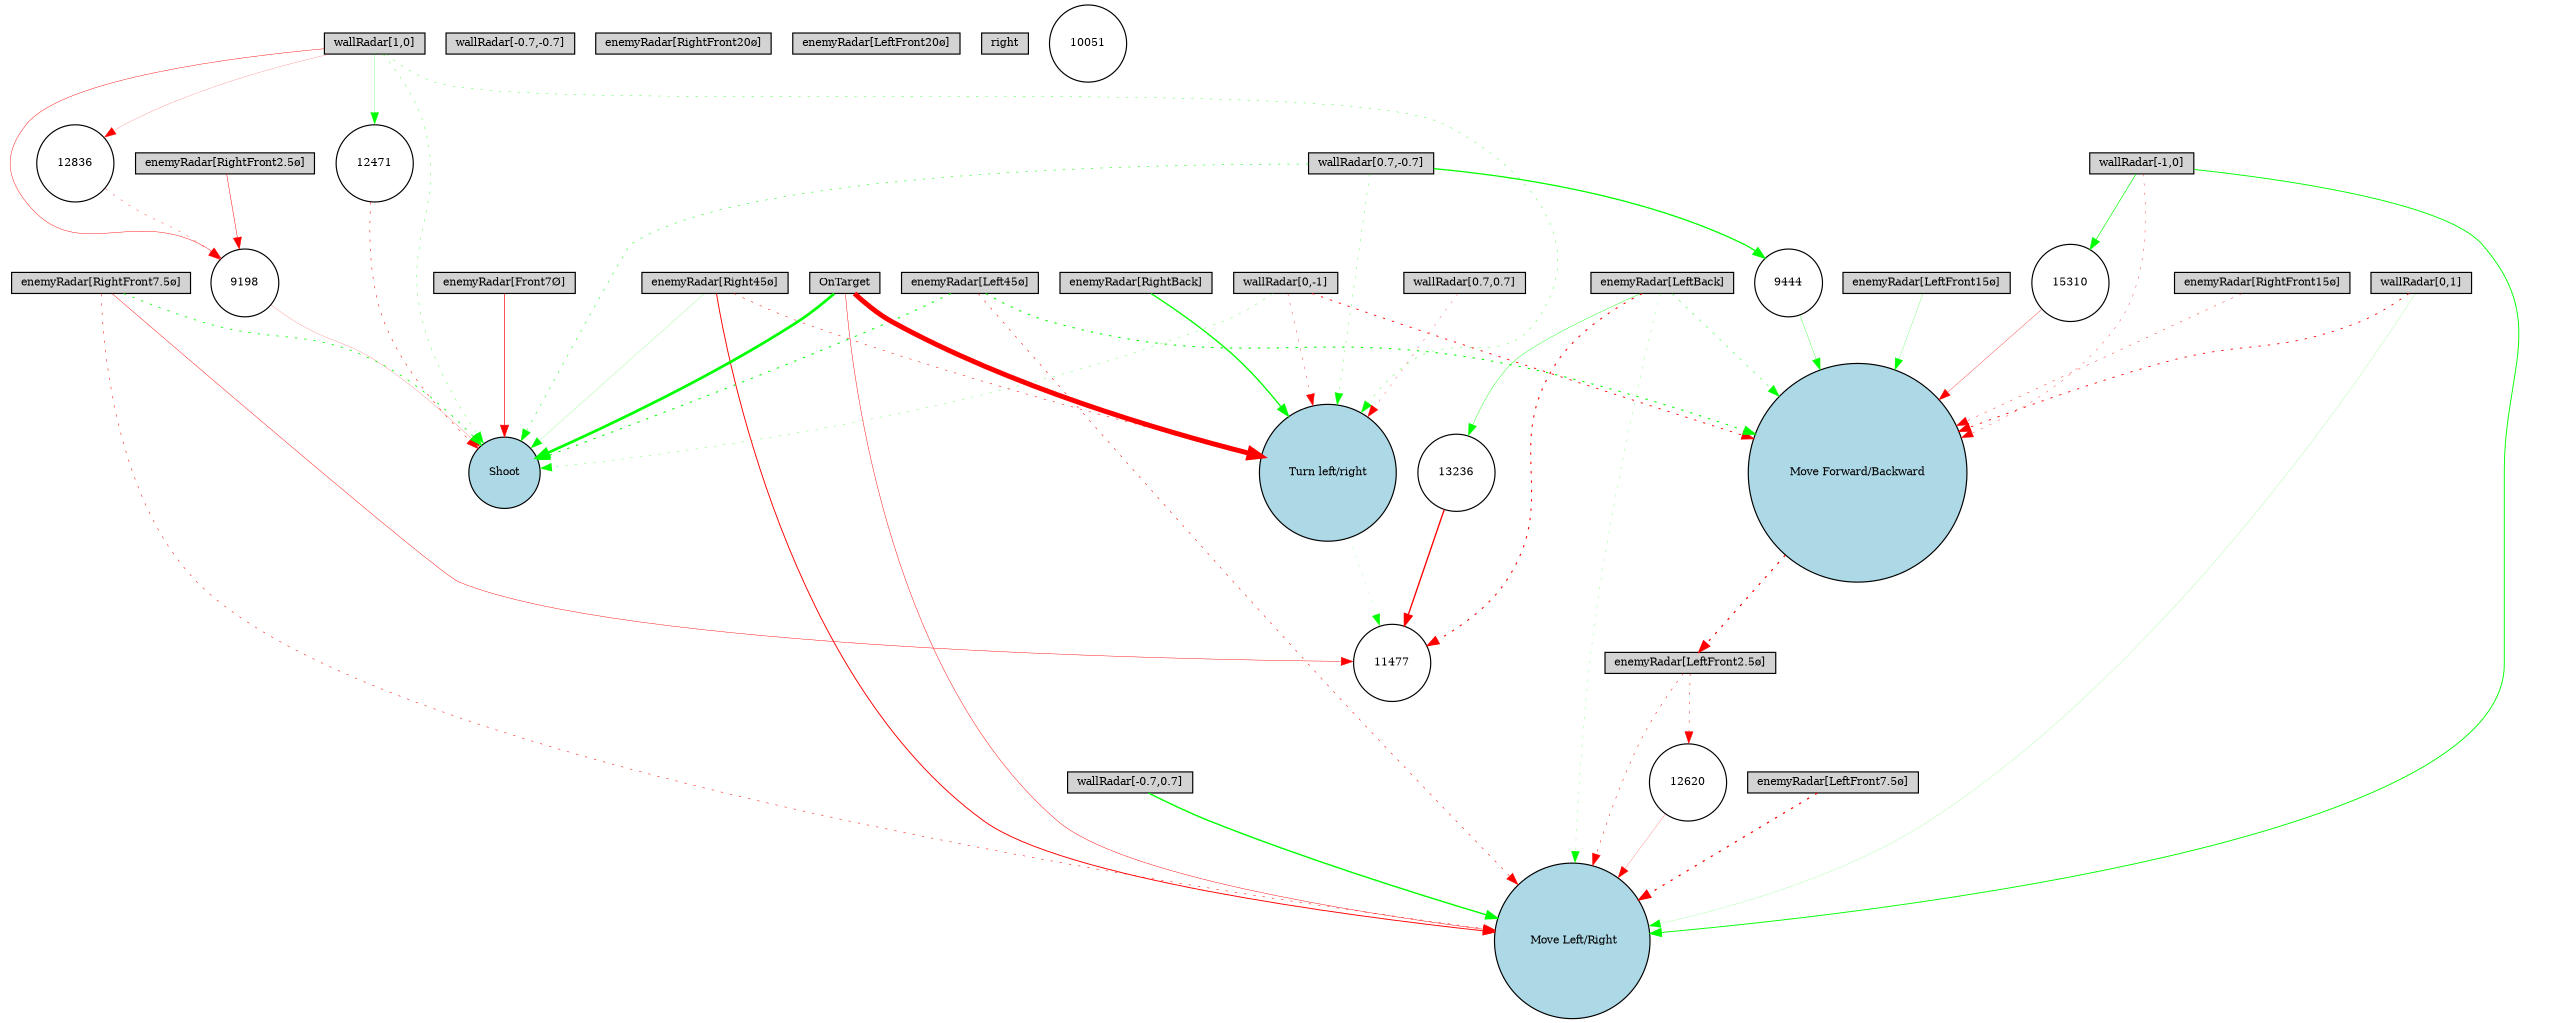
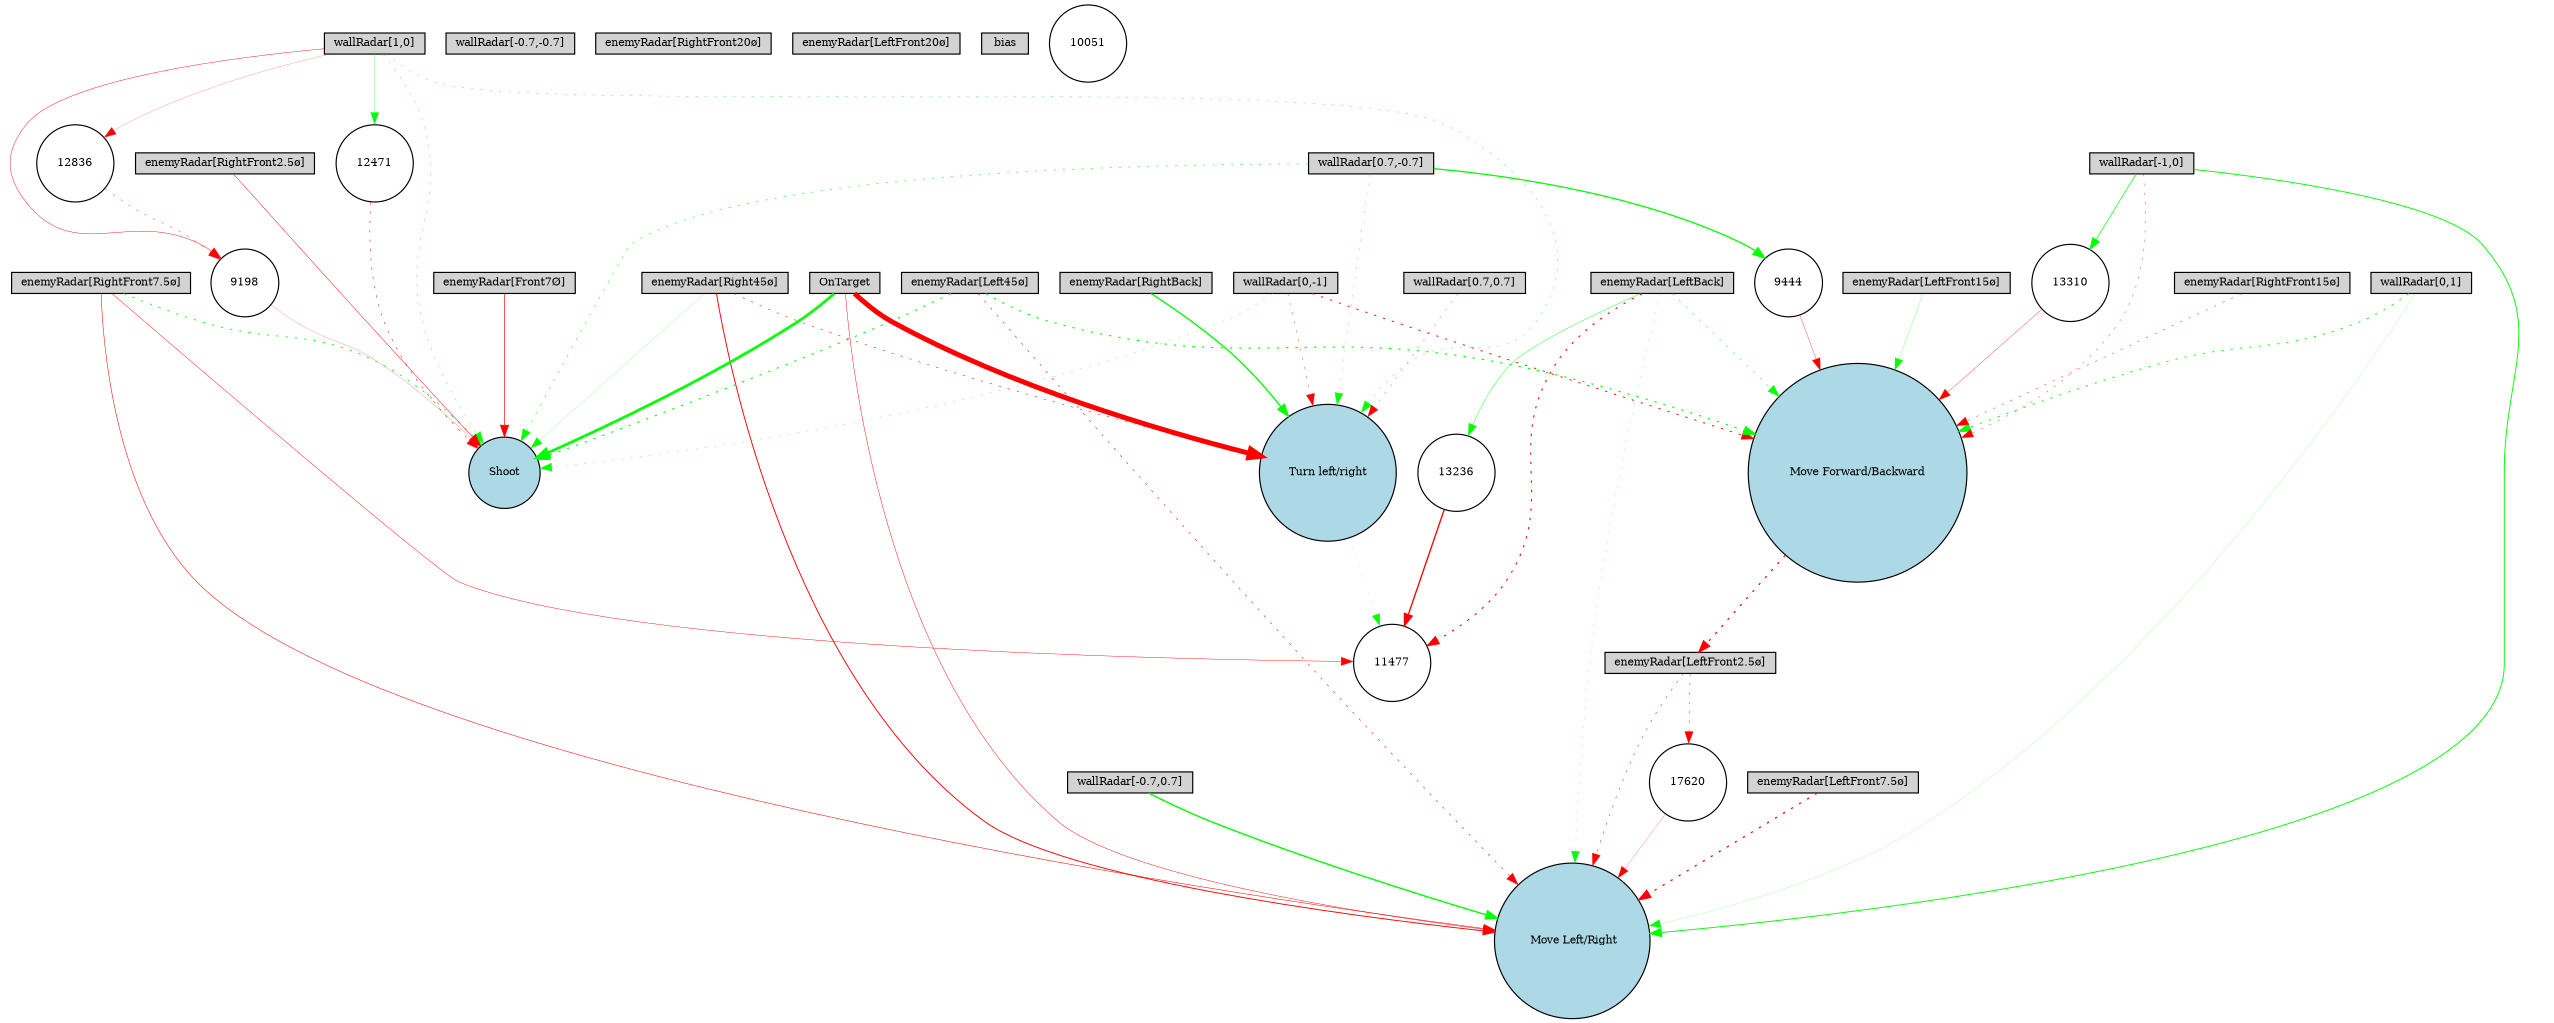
node "right": label "right" -> "bias"
edge "enemyRadar[RightFront2.5ø]" -> "9198": now "enemyRadar[RightFront2.5ø]" -> "Shoot"
node "15310": label "15310" -> "13310"
edge "9444" -> "Move Forward/Backward": color green -> red
edge "wallRadar[0,1]" -> "Move Forward/Backward": color red -> green
edge "enemyRadar[RightFront7.5ø]" -> "Move Left/Right": style dotted -> solid
node "12620": label "12620" -> "17620"
